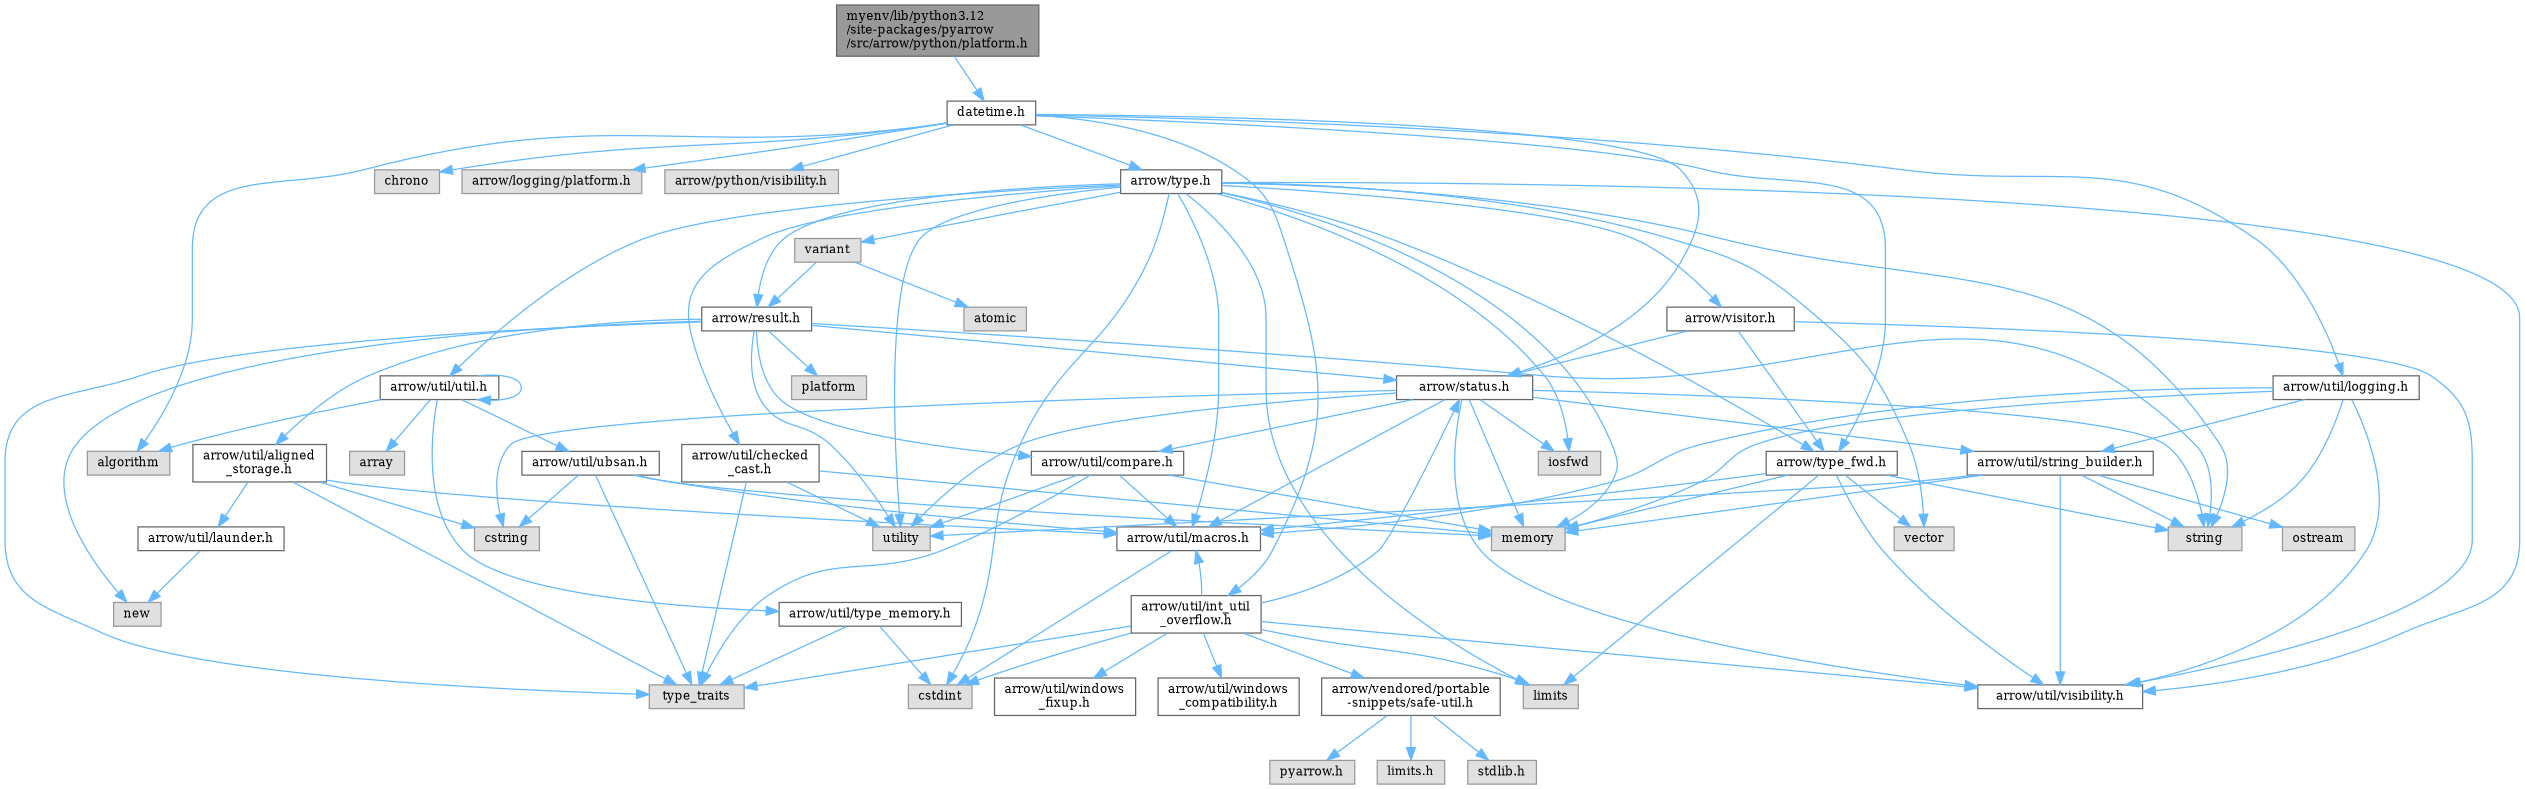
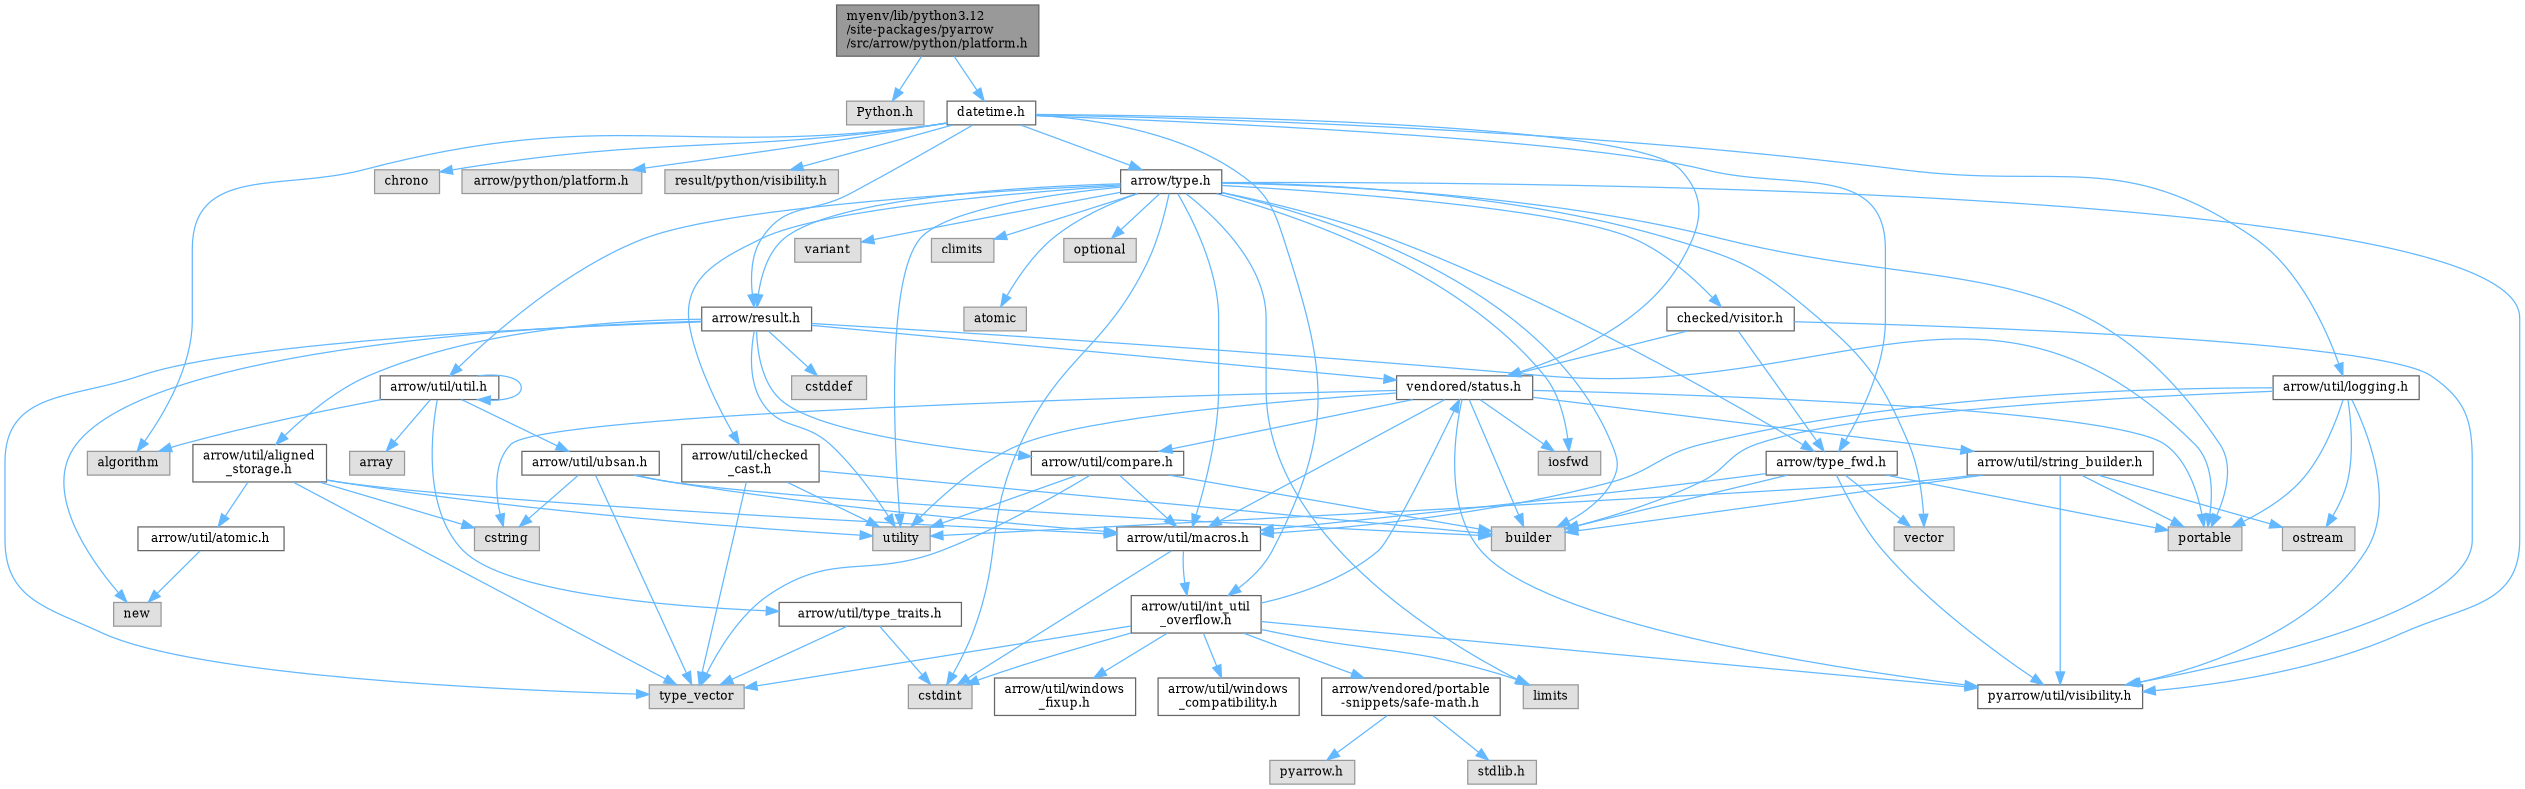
node "Python.h": added
node "arrow/logging/platform.h": label "arrow/logging/platform.h" -> "arrow/python/platform.h"
node "arrow/python/visibility.h": label "arrow/python/visibility.h" -> "result/python/visibility.h"
node "climits": added
node "optional": added
edge "variant" -> "arrow/result.h": now "datetime.h" -> "arrow/result.h"
edge "variant" -> "atomic": now "arrow/type.h" -> "atomic"
node "arrow/visitor.h": label "arrow/visitor.h" -> "checked/visitor.h"
node "platform": label "platform" -> "cstddef"
node "arrow/status.h": label "arrow/status.h" -> "vendored/status.h"
edge "arrow/util/logging.h" -> "arrow/util/string_builder.h": now "arrow/util/logging.h" -> "ostream"
edge "arrow/util/aligned _storage.h" -> "utility": added
node "arrow/util/launder.h": label "arrow/util/launder.h" -> "arrow/util/atomic.h"
node "memory": label "memory" -> "builder"
node "string": label "string" -> "portable"
edge "arrow/type_fwd.h" -> "limits": removed
edge "arrow/util/int_util _overflow.h" -> "arrow/util/macros.h": reversed
node "arrow/util/type_memory.h": label "arrow/util/type_memory.h" -> "arrow/util/type_traits.h"
node "type_traits": label "type_traits" -> "type_vector"
node "arrow/vendored/portable -snippets/safe-util.h": label "arrow/vendored/portable -snippets/safe-util.h" -> "arrow/vendored/portable -snippets/safe-math.h"
node "arrow/util/visibility.h": label "arrow/util/visibility.h" -> "pyarrow/util/visibility.h"
node "limits.h": removed
